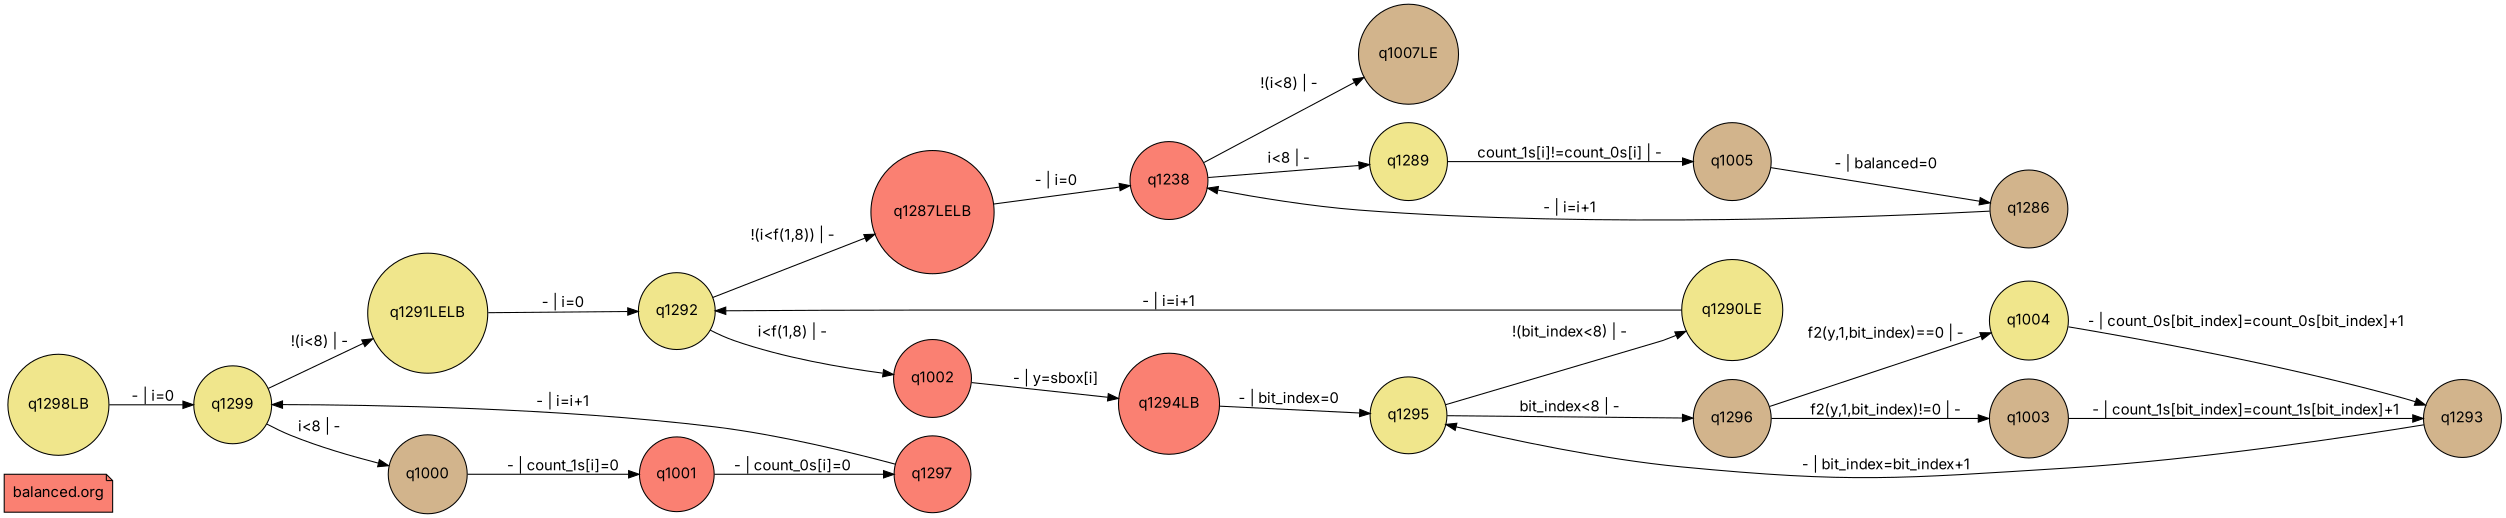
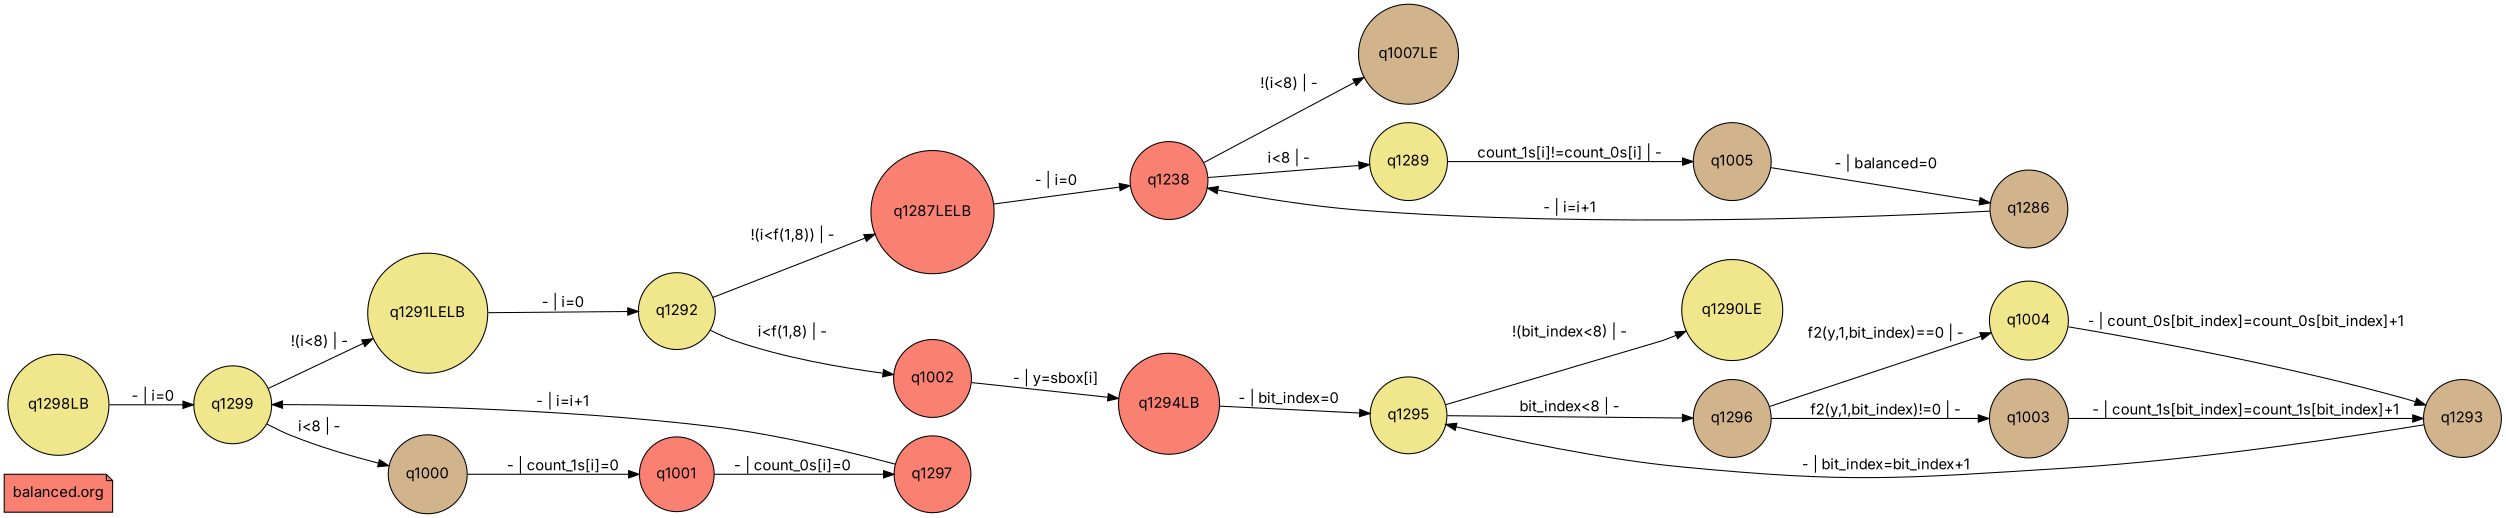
edge "q1290LE" -> "q1292": removed, label "- | i=i+1"
